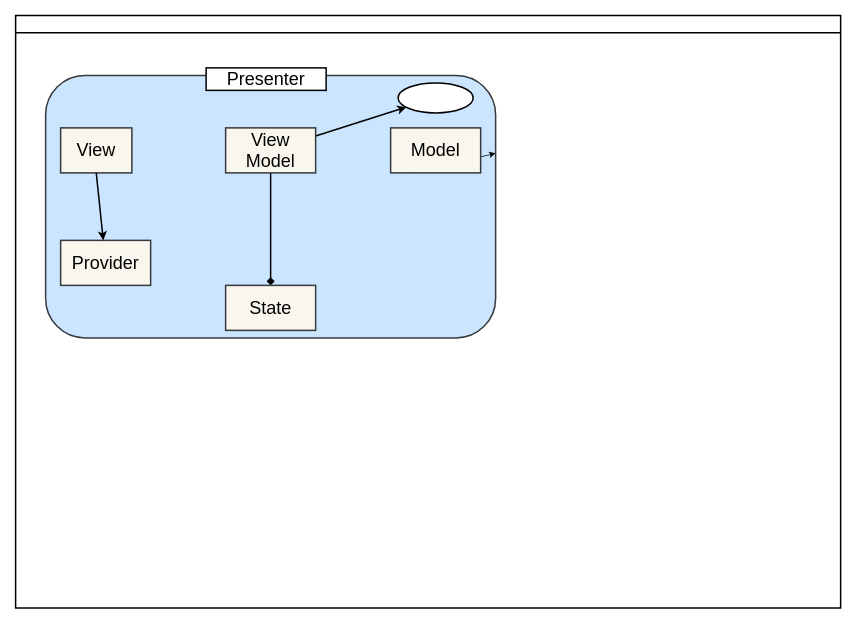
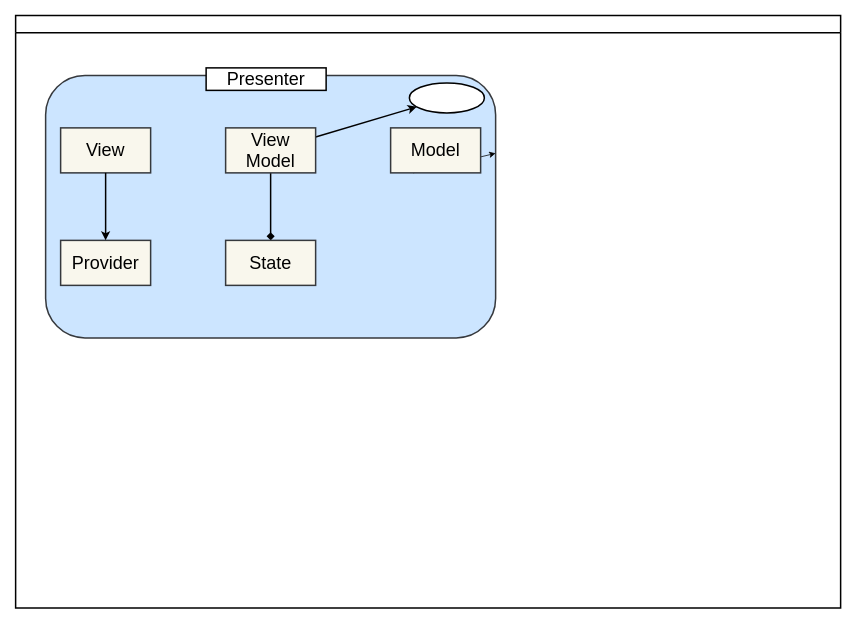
node "MVVM": moved (435, 98) -> (447, 98)
node "View": size 71x45 -> 90x45
node "State": moved (270, 308) -> (270, 263)
